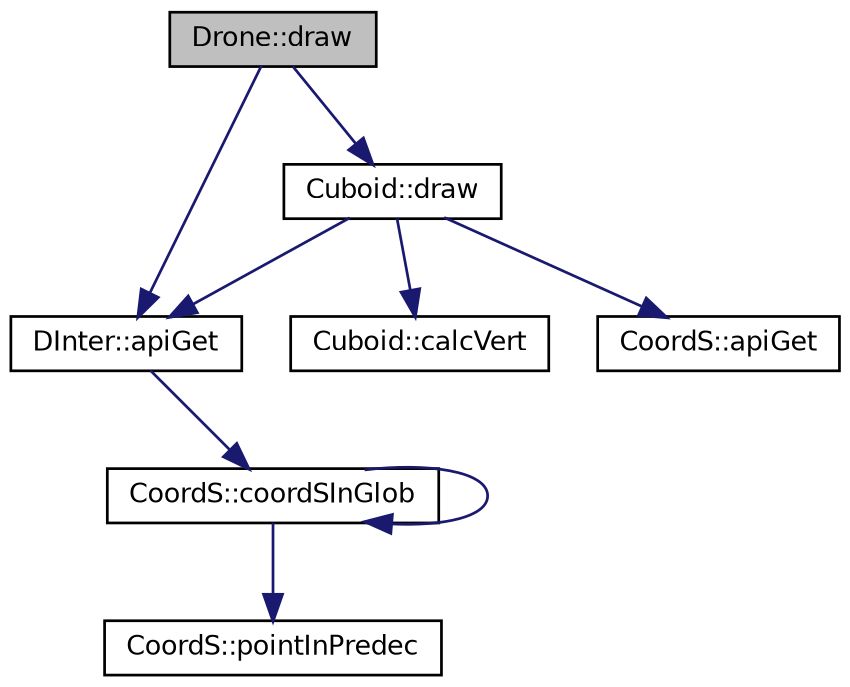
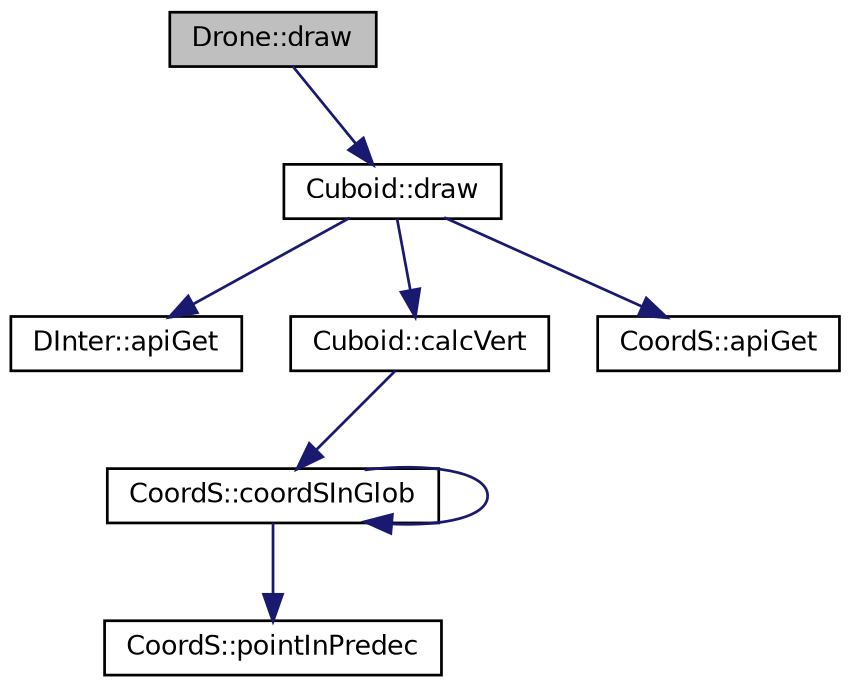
edge "Drone::draw" -> "DInter::apiGet": removed
edge "DInter::apiGet" -> "CoordS::coordSInGlob": now "Cuboid::calcVert" -> "CoordS::coordSInGlob"
